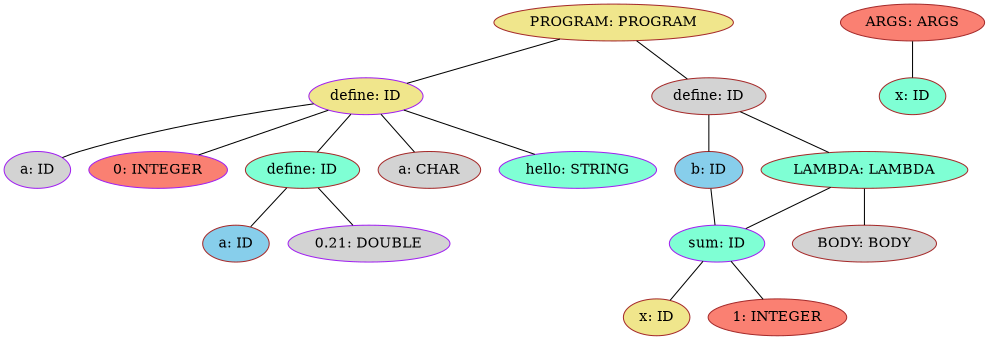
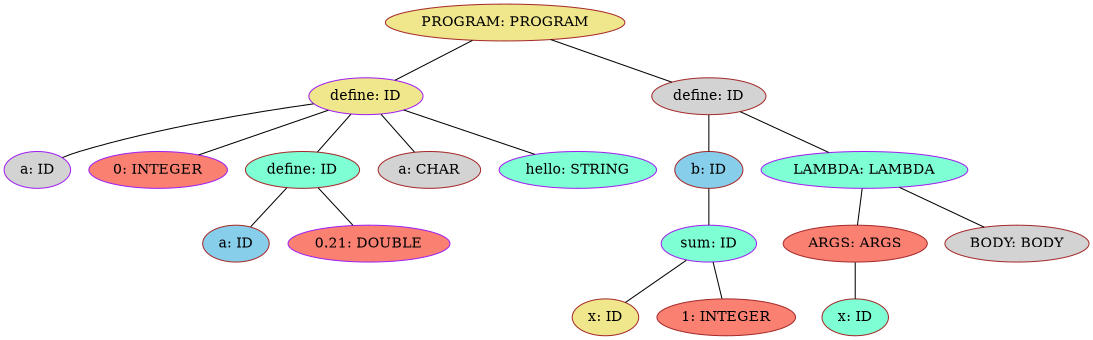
node "LAMBDA: LAMBDA": color brown -> purple
edge "LAMBDA: LAMBDA" -- "sum: ID": now "LAMBDA: LAMBDA" -- "ARGS: ARGS"
node "0.21: DOUBLE": fillcolor lightgrey -> salmon
